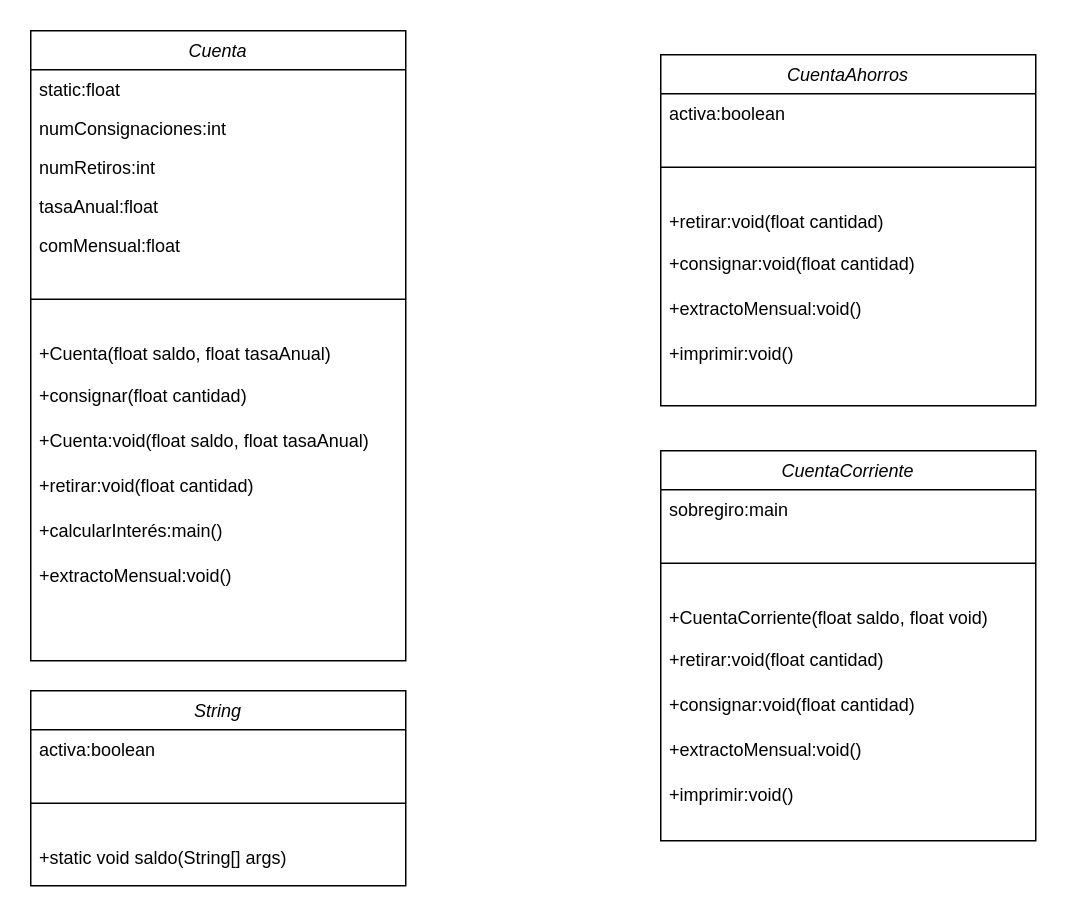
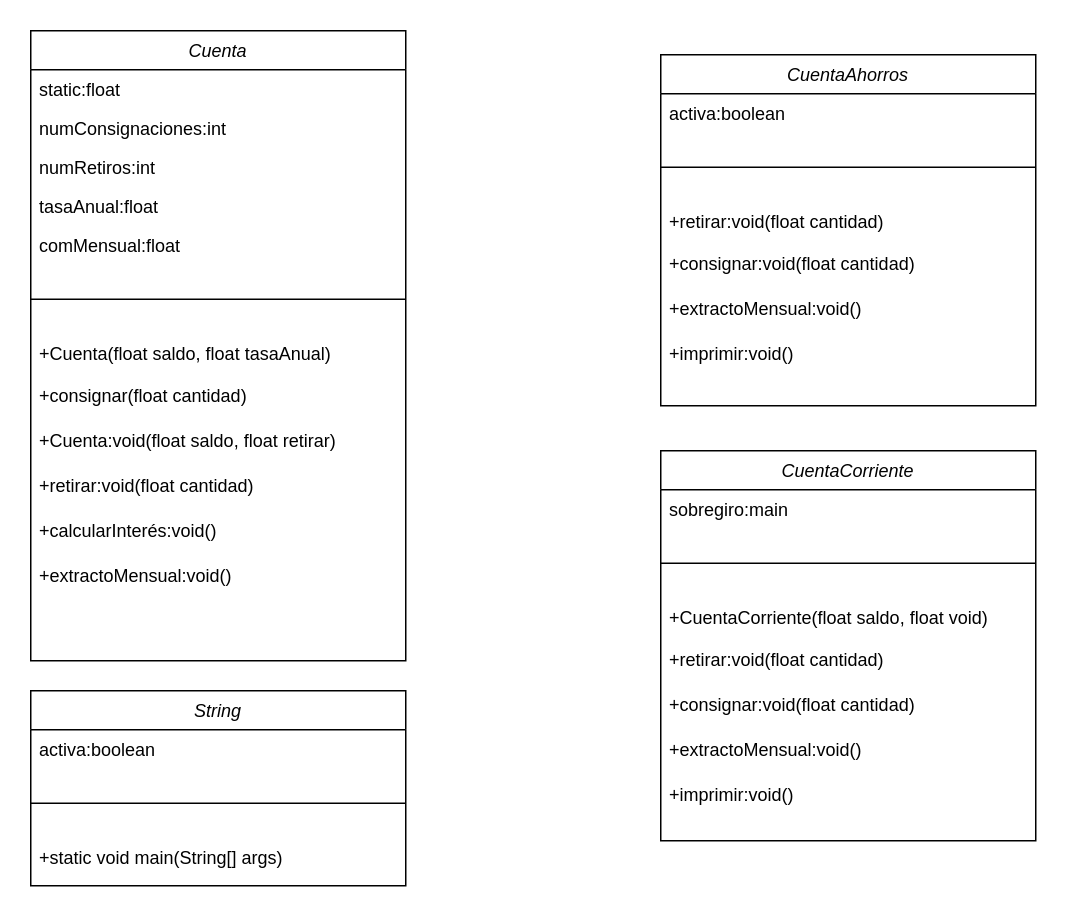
node "+Cuenta:void(float saldo, float tasaAnual)": label "+Cuenta:void(float saldo, float tasaAnual)" -> "+Cuenta:void(float saldo, float retirar)"
node "+calcularInterés:main()": label "+calcularInterés:main()" -> "+calcularInterés:void()"
node "+static void saldo(String[] args)": label "+static void saldo(String[] args)" -> "+static void main(String[] args)"
